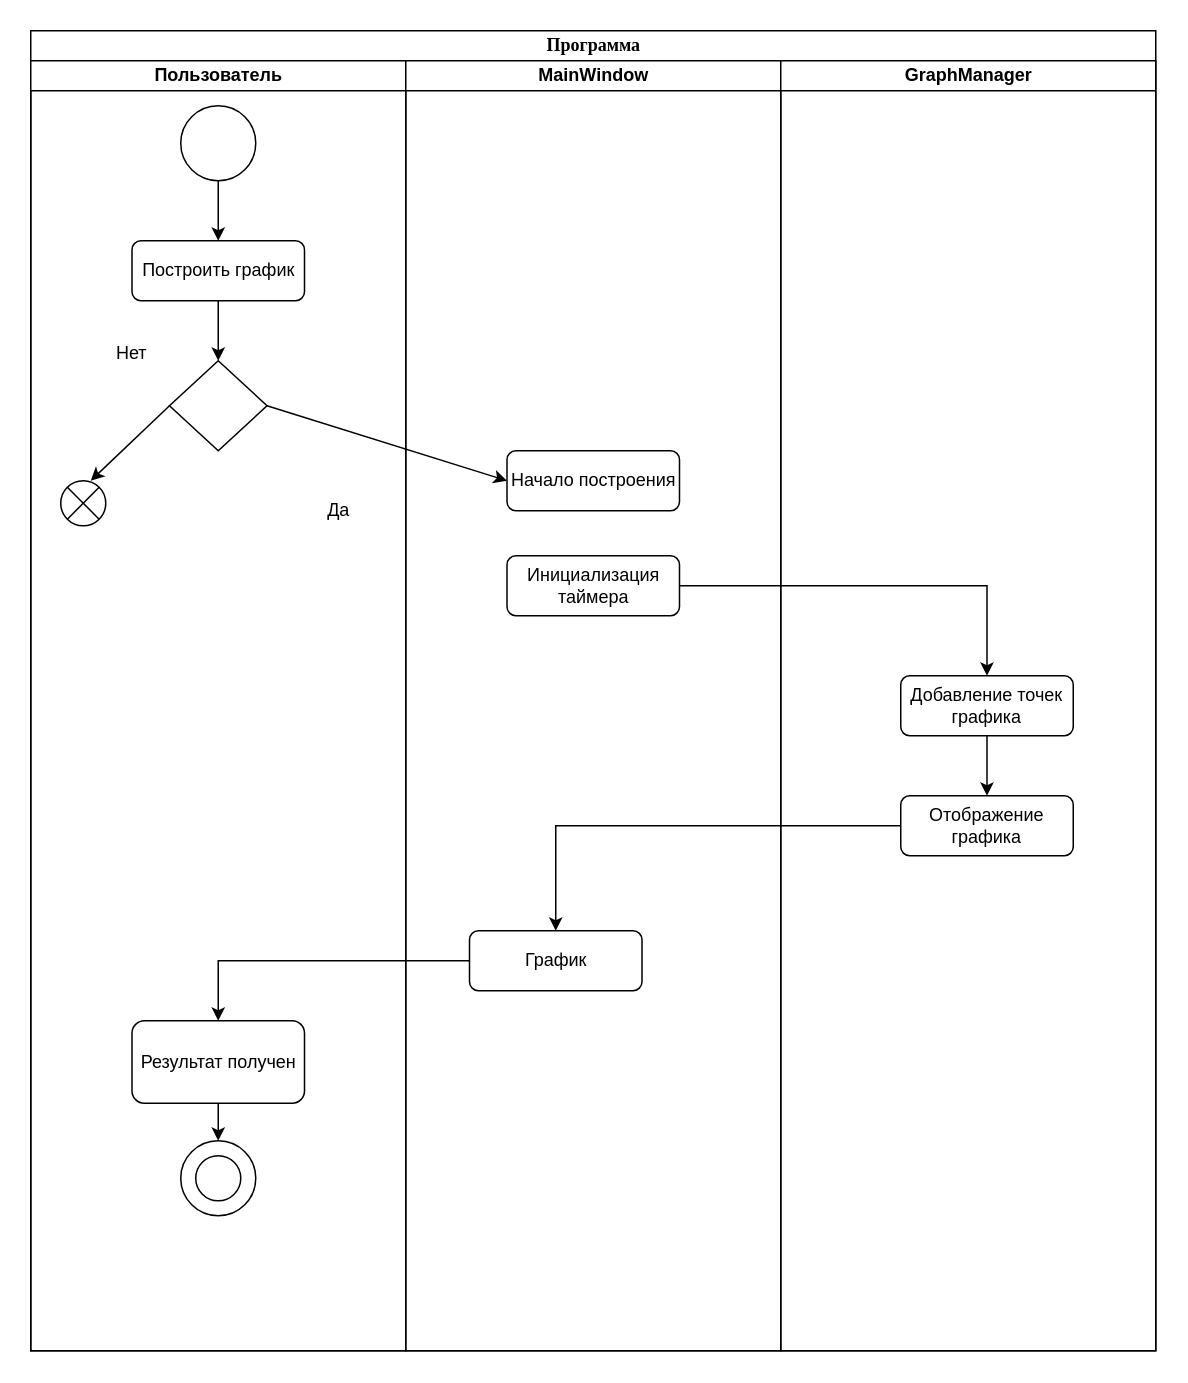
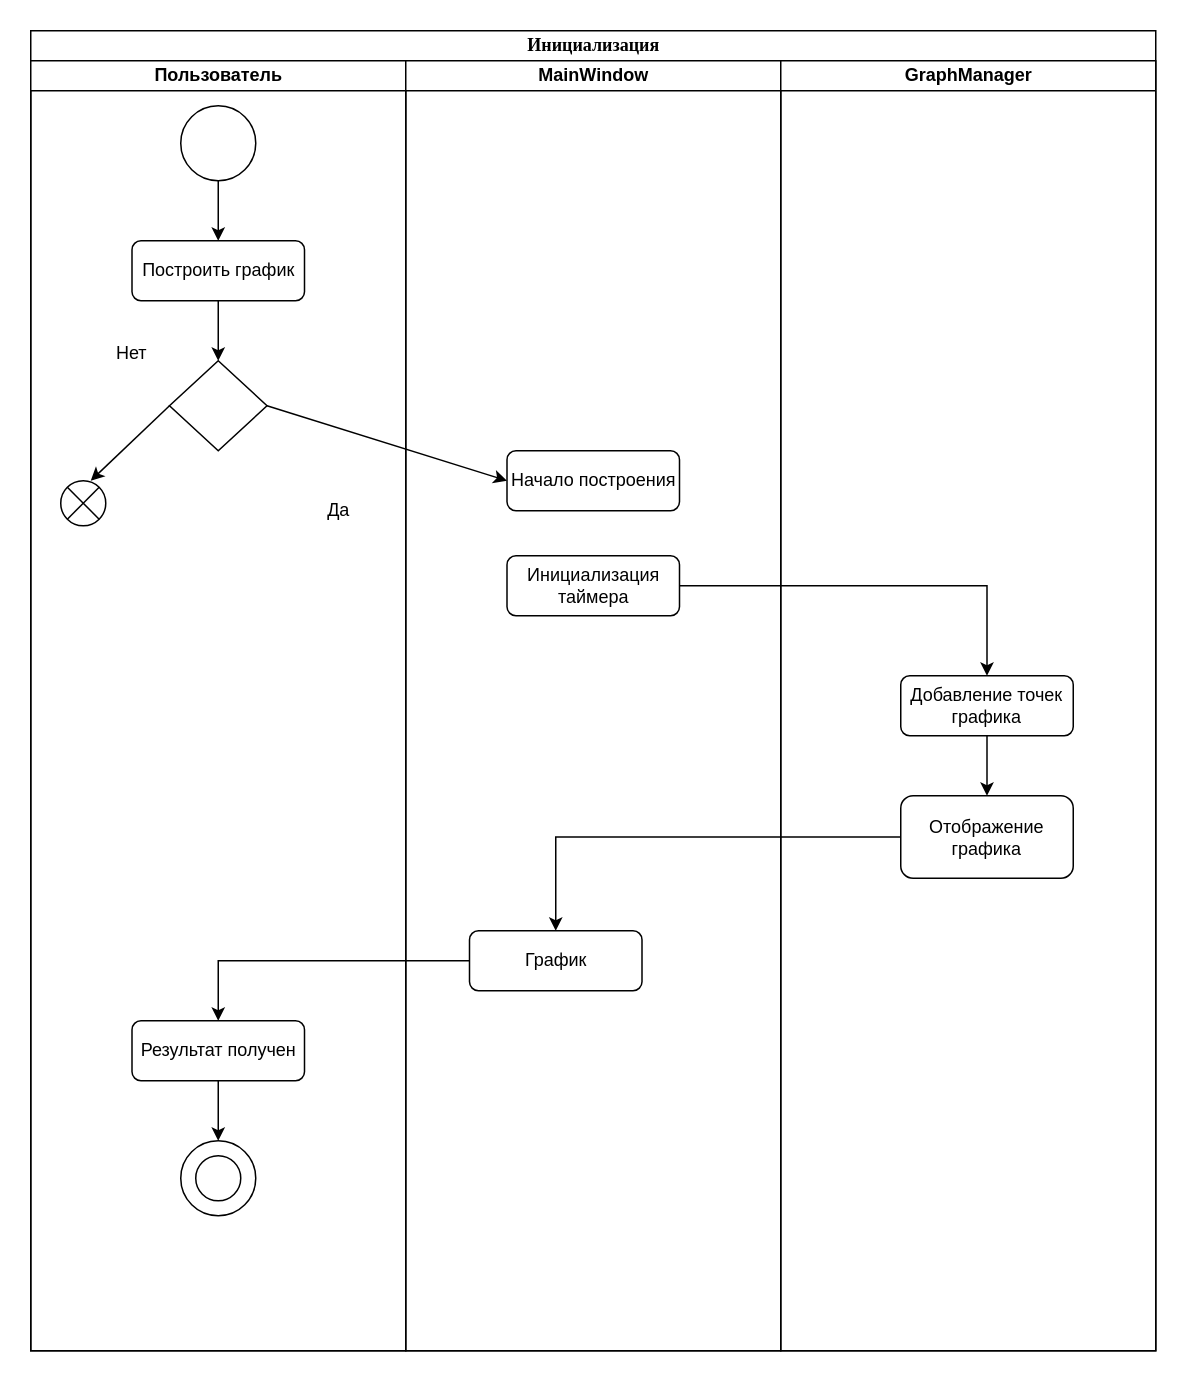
node "Программа": label "Программа" -> "Инициализация"
node "Отображение графика": size 173x60 -> 173x83
node "Результат получен": size 173x83 -> 173x60
